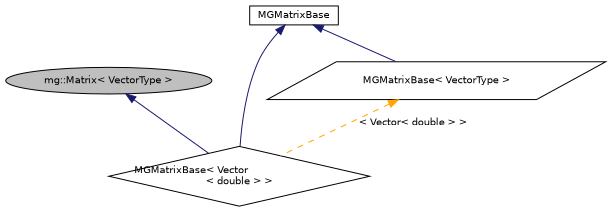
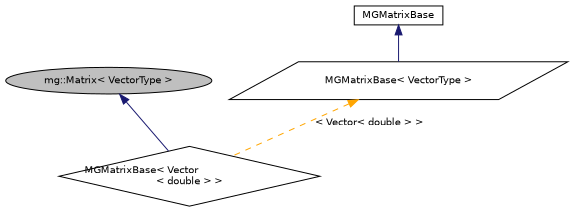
edge "MGMatrixBase< Vector < double > >" -> "MGMatrixBase": removed
